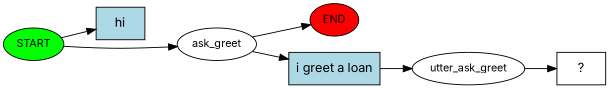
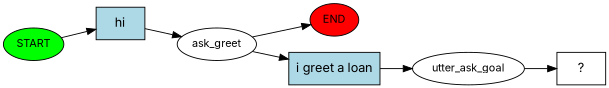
edge "START" -> "ask_greet": now "hi" -> "ask_greet"
node "utter_ask_greet": label "utter_ask_greet" -> "utter_ask_goal"
